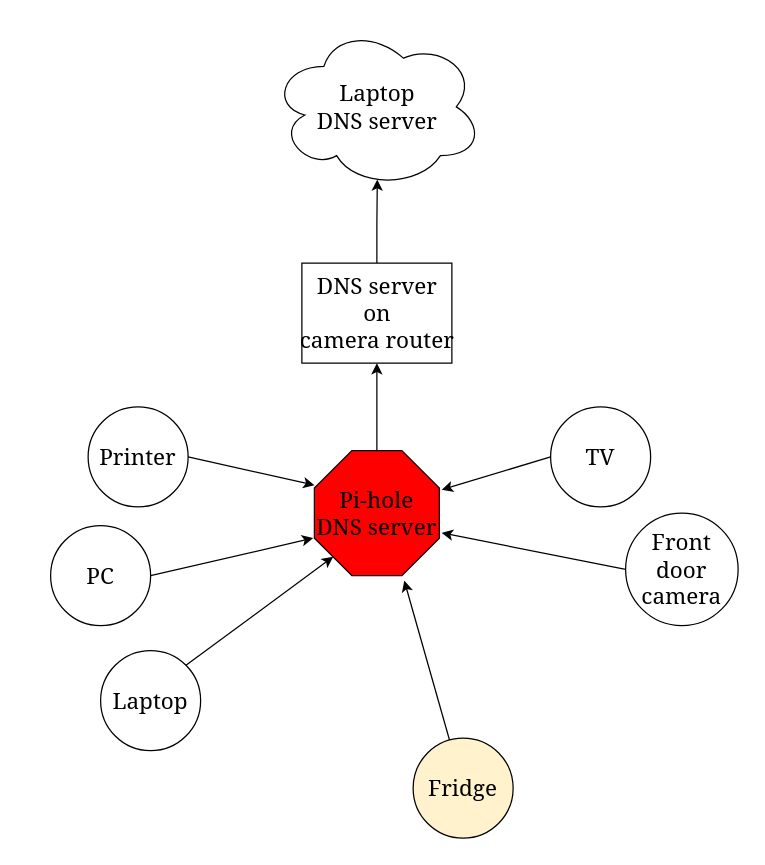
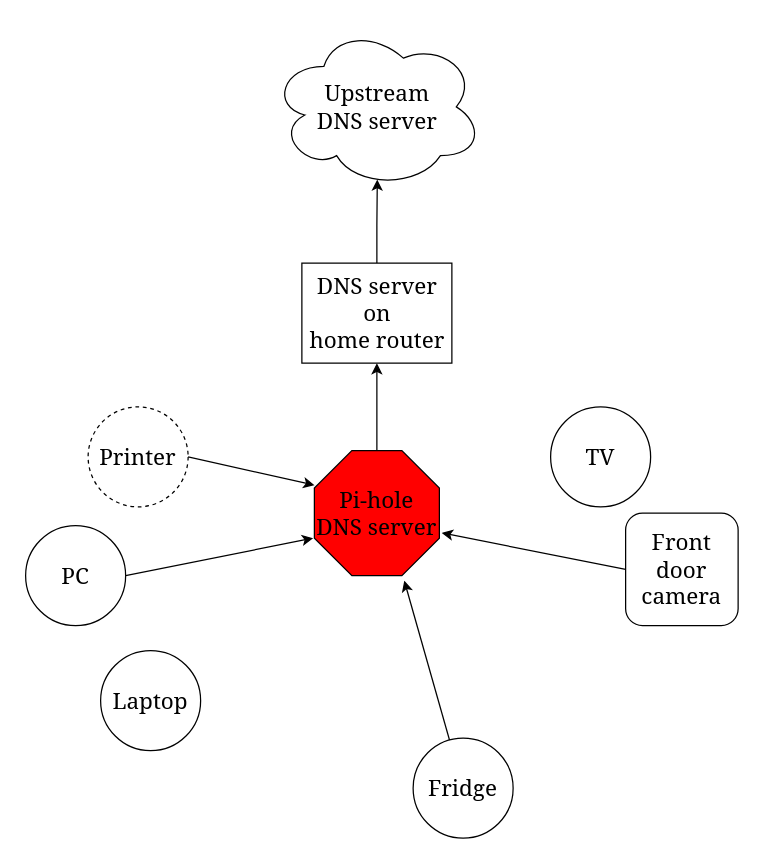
node "Laptop DNS server": label "Laptop DNS server" -> "Upstream DNS server"
node "DNS server on camera router": label "DNS server on camera router" -> "DNS server on home router"
node "Printer": style solid -> dashed
edge "TV" -> "Pi-hole DNS server": removed
node "Front door camera": shape ellipse -> rounded rectangle
node "PC": moved (101, 576) -> (76, 576)
edge "Laptop" -> "Pi-hole DNS server": removed
node "Fridge": fillcolor #fff2cc -> #ffffff
